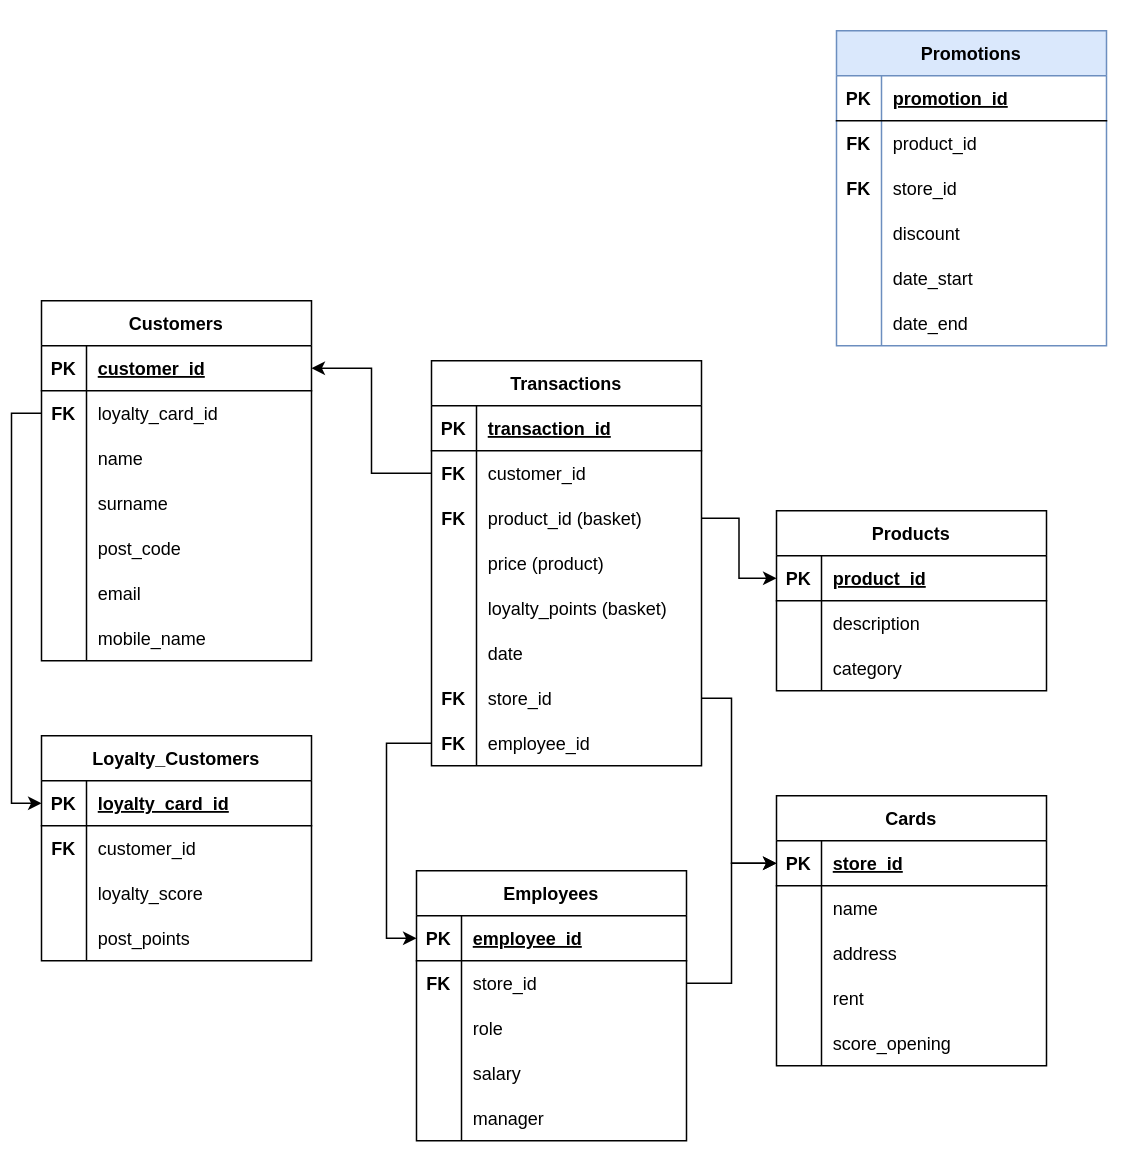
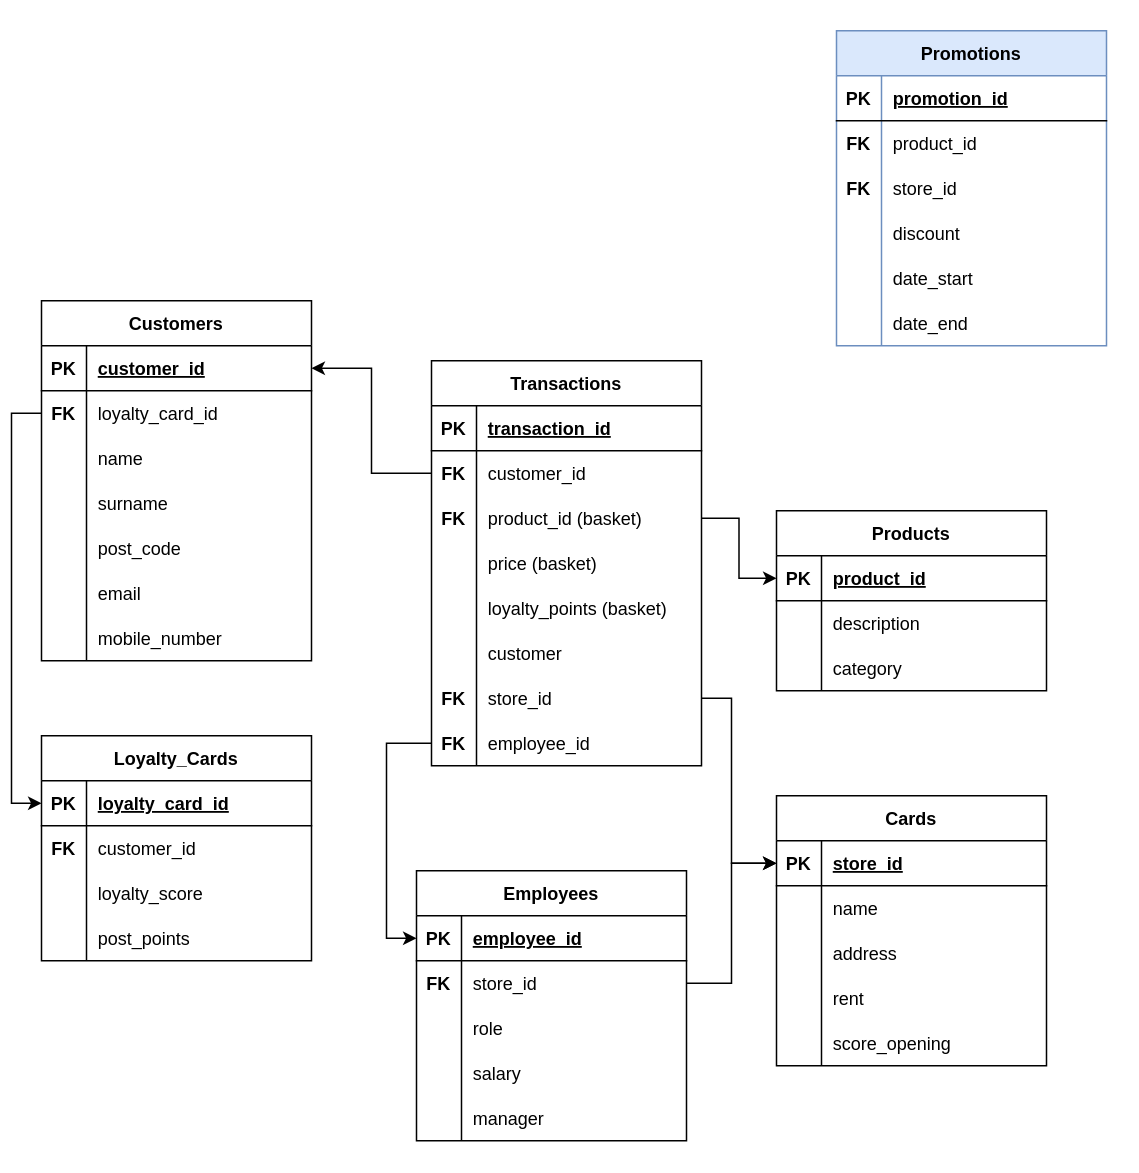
node "price (product)": label "price (product)" -> "price (basket)"
node "mobile_name": label "mobile_name" -> "mobile_number"
node "date": label "date" -> "customer"
node "Loyalty_Customers": label "Loyalty_Customers" -> "Loyalty_Cards"
